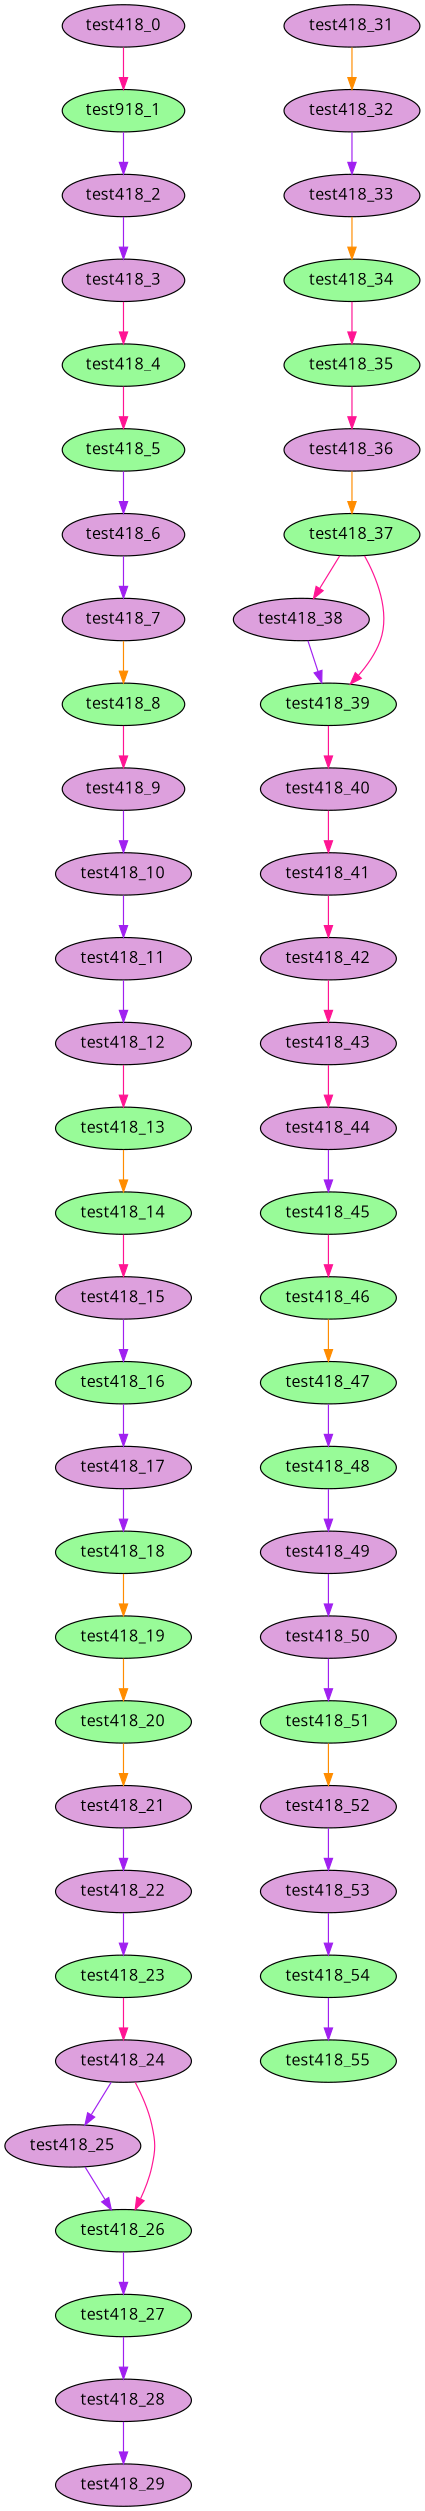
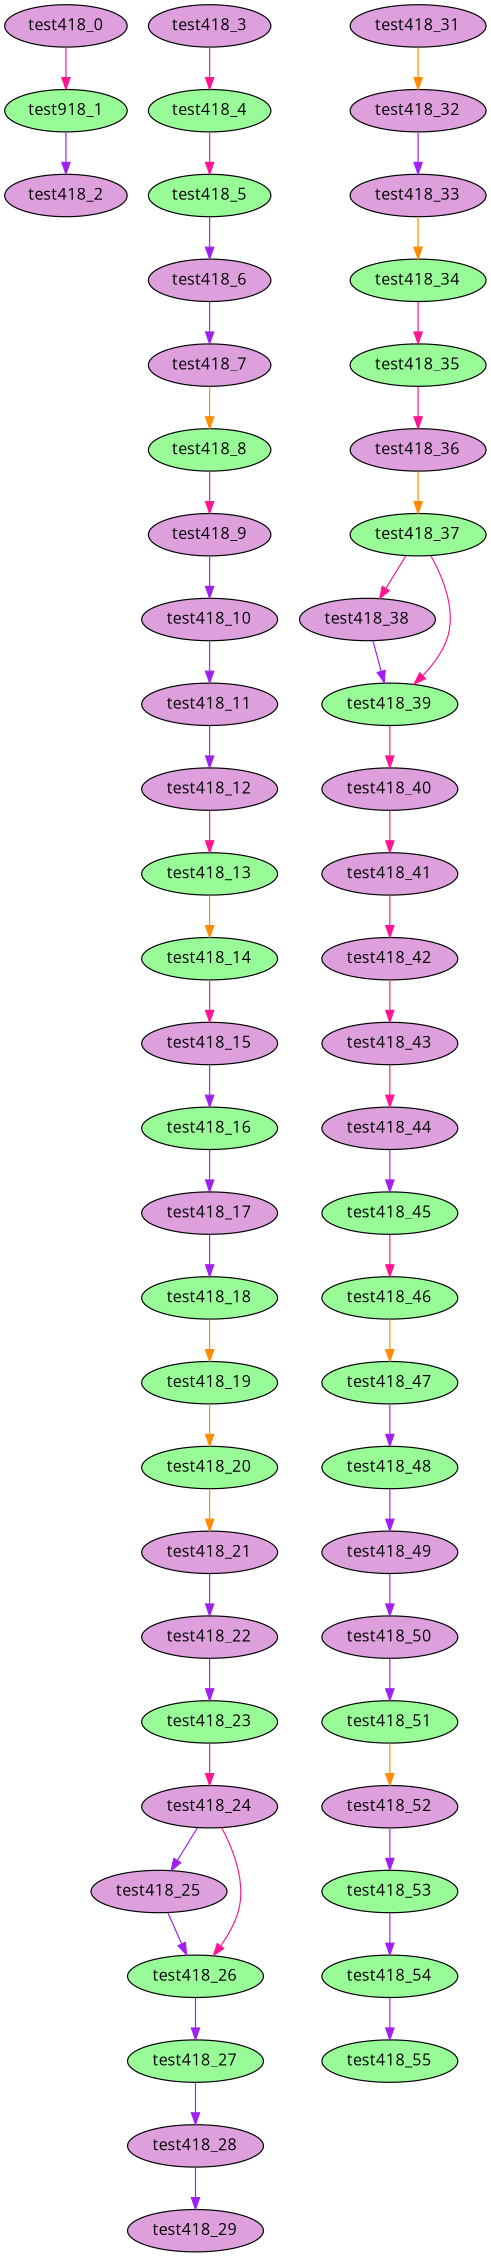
edge "test418_2" -> "test418_3": removed
node "test418_53": fillcolor plum -> palegreen
